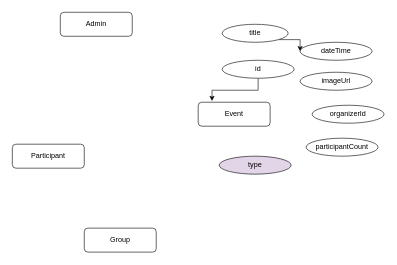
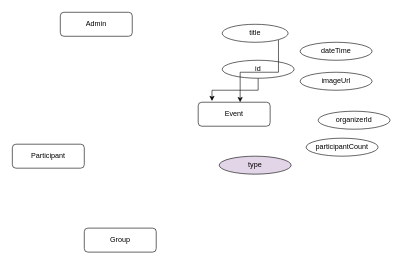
edge "title" -> "dateTime": now "title" -> "Event"
node "organizerId": moved (348, 114) -> (354, 120)
